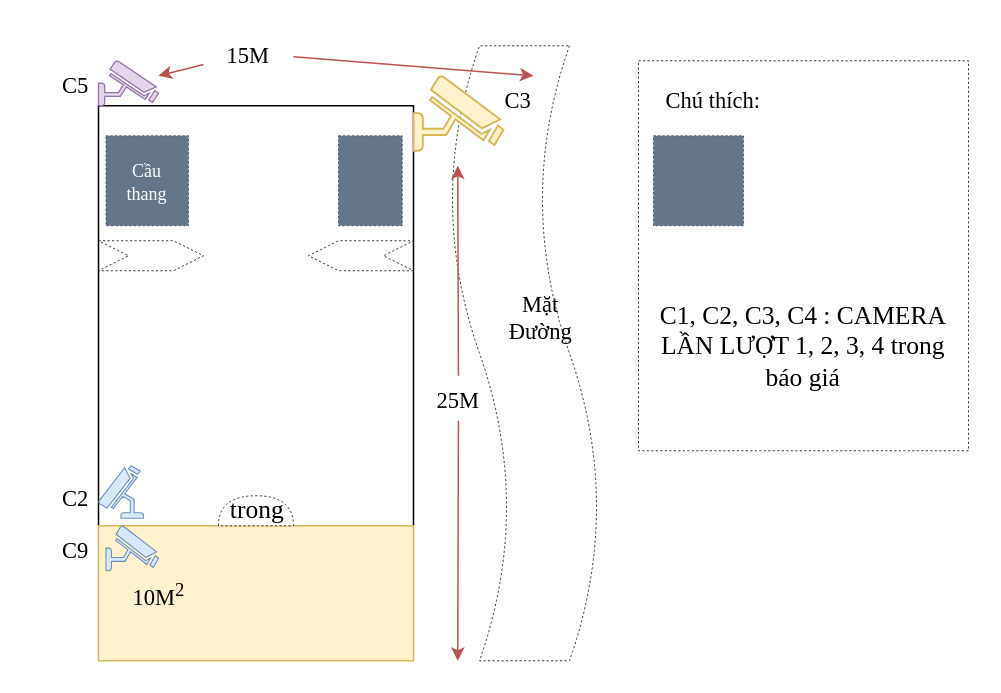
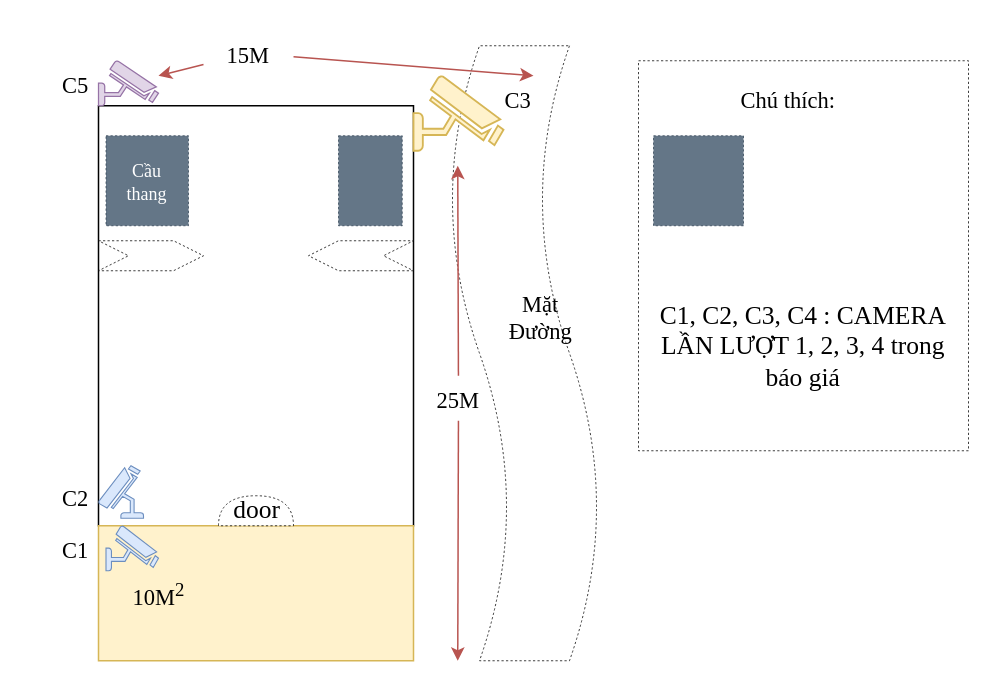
node "Chú thích:": moved (713, 98) -> (788, 98)
node "trong": label "trong" -> "door"
node "C9": label "C9" -> "C1"
